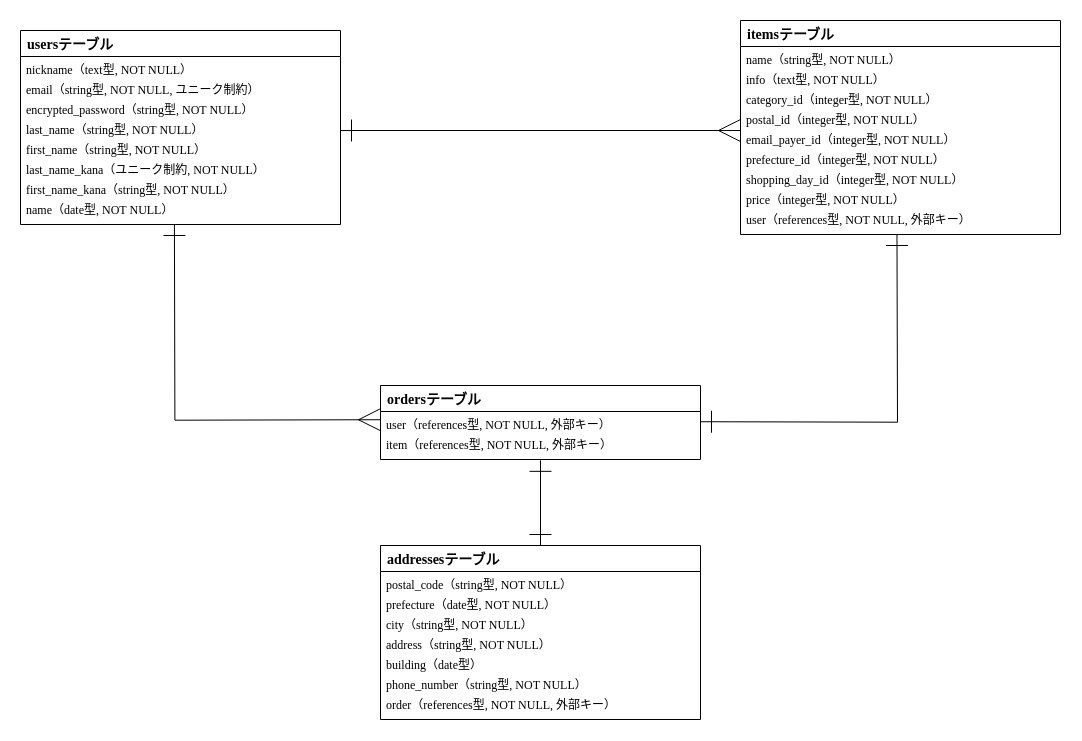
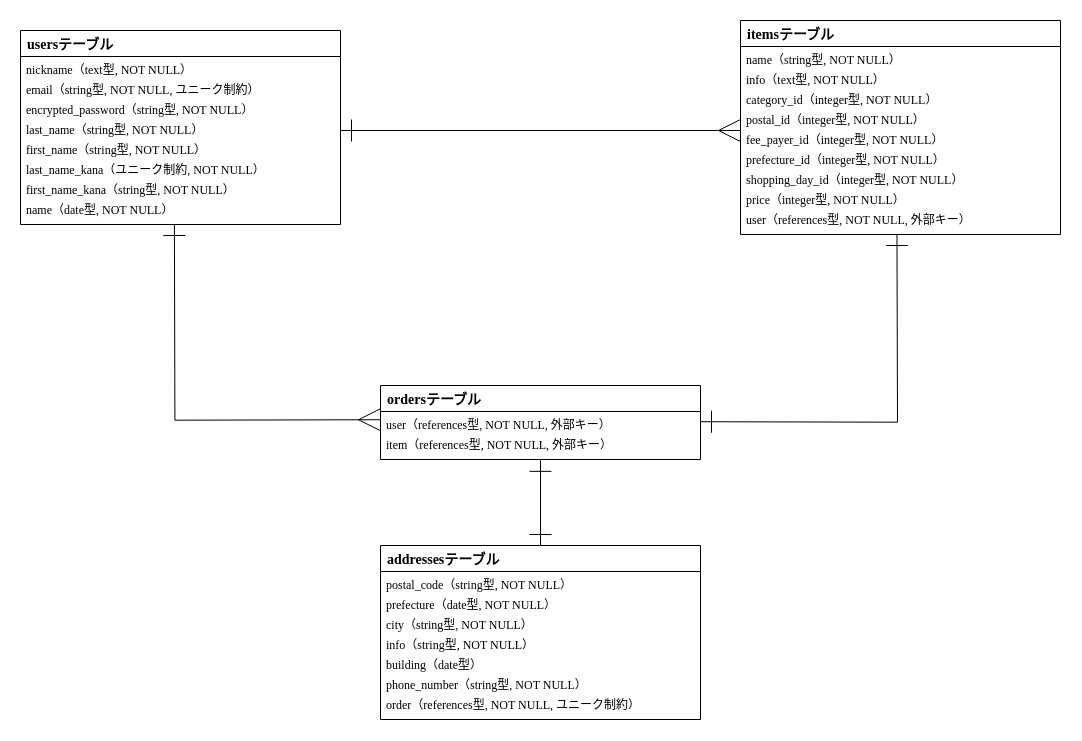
node "email_payer_id（integer型, NOT NULL）": label "email_payer_id（integer型, NOT NULL）" -> "fee_payer_id（integer型, NOT NULL）"
node "address（string型, NOT NULL）": label "address（string型, NOT NULL）" -> "info（string型, NOT NULL）"
node "order（references型, NOT NULL, 外部キー）": label "order（references型, NOT NULL, 外部キー）" -> "order（references型, NOT NULL, ユニーク制約）"
